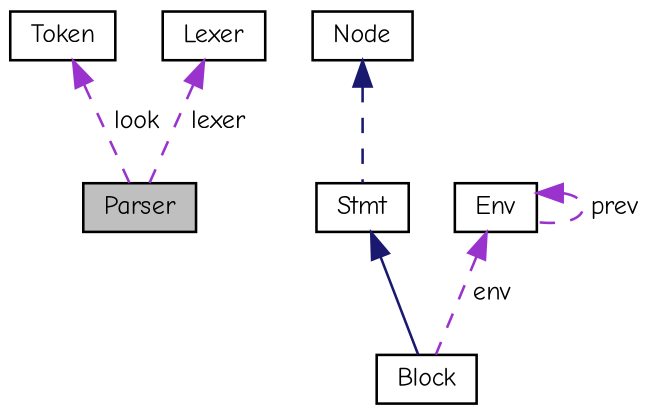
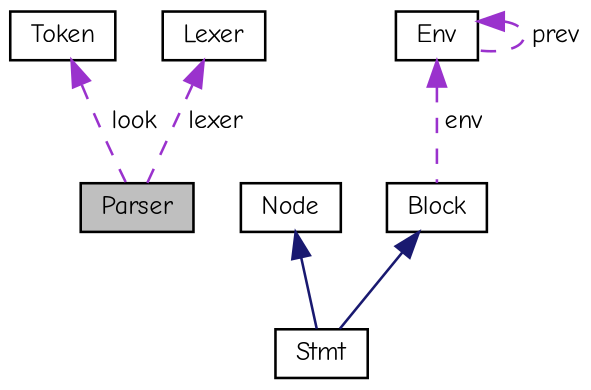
edge "Stmt" -> "Node": style dashed -> solid
edge "Block" -> "Stmt": reversed
